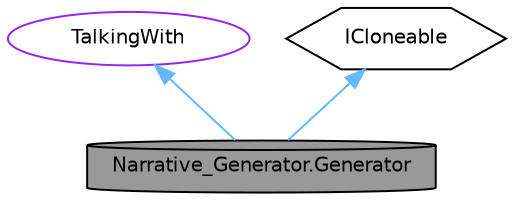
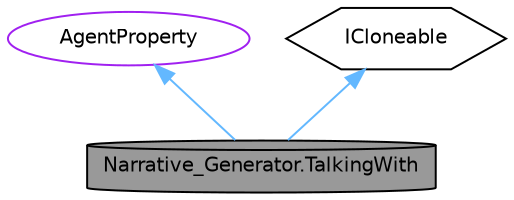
node "TalkingWith": label "TalkingWith" -> "AgentProperty"
node "Narrative_Generator.Generator": label "Narrative_Generator.Generator" -> "Narrative_Generator.TalkingWith"
